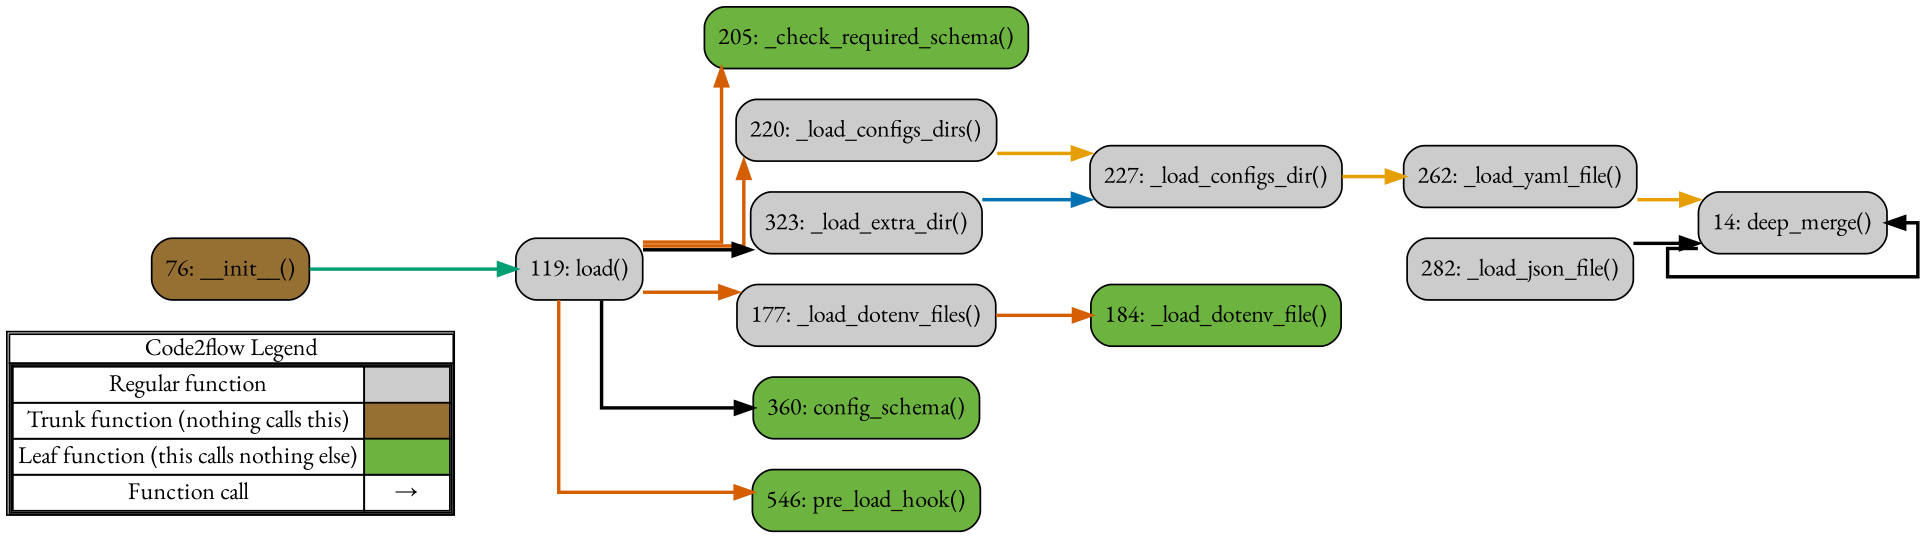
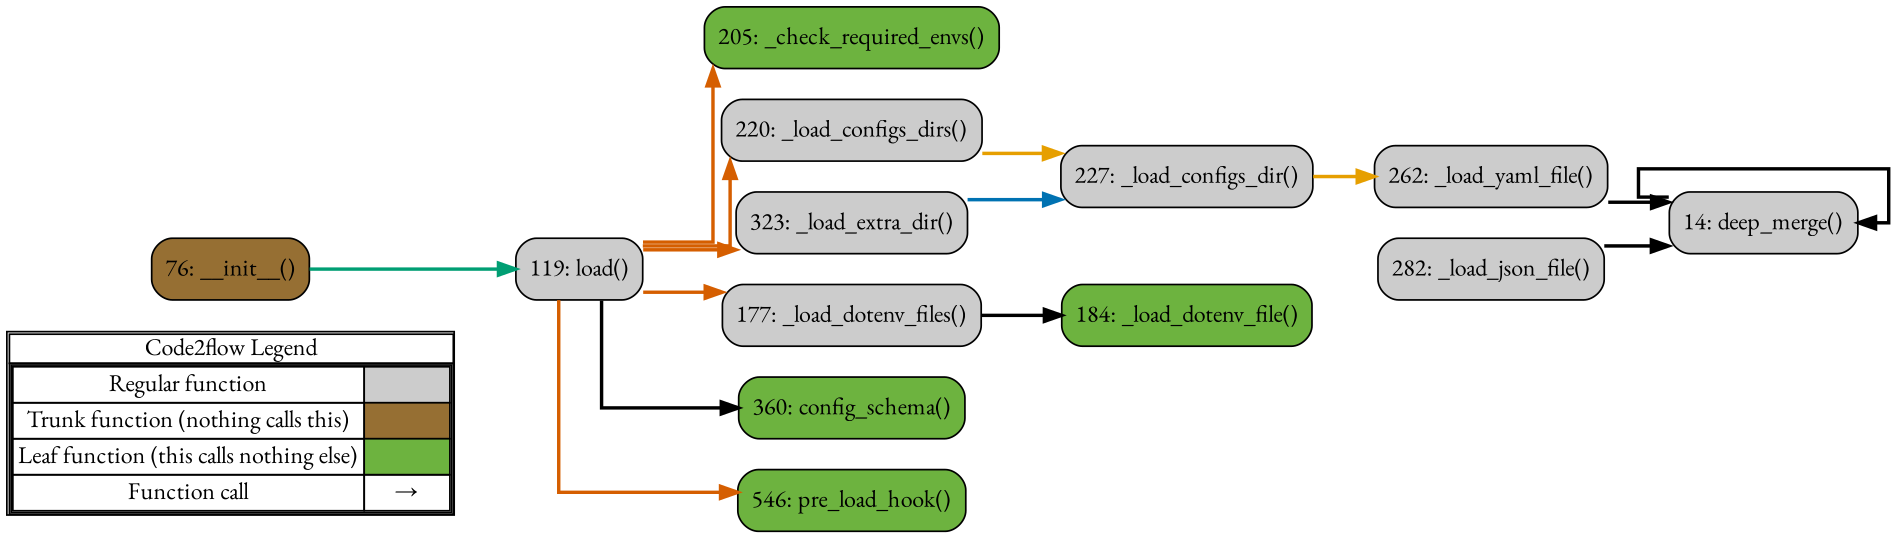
node "205: _check_required_schema()": label "205: _check_required_schema()" -> "205: _check_required_envs()"
edge "262: _load_yaml_file()" -> "14: deep_merge()": color #e69f00 -> #000000
edge "119: load()" -> "323: _load_extra_dir()": color #000000 -> #d55e00
edge "177: _load_dotenv_files()" -> "184: _load_dotenv_file()": color #d55e00 -> #000000
